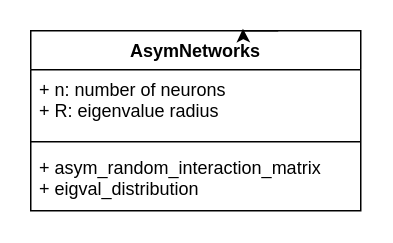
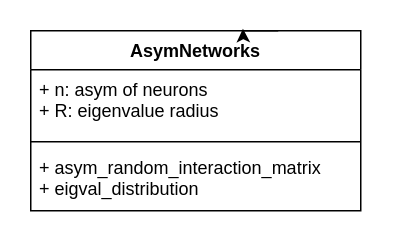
node "+ n: number of neurons + R: eigenvalue radius": label "+ n: number of neurons + R: eigenvalue radius" -> "+ n: asym of neurons + R: eigenvalue radius"
